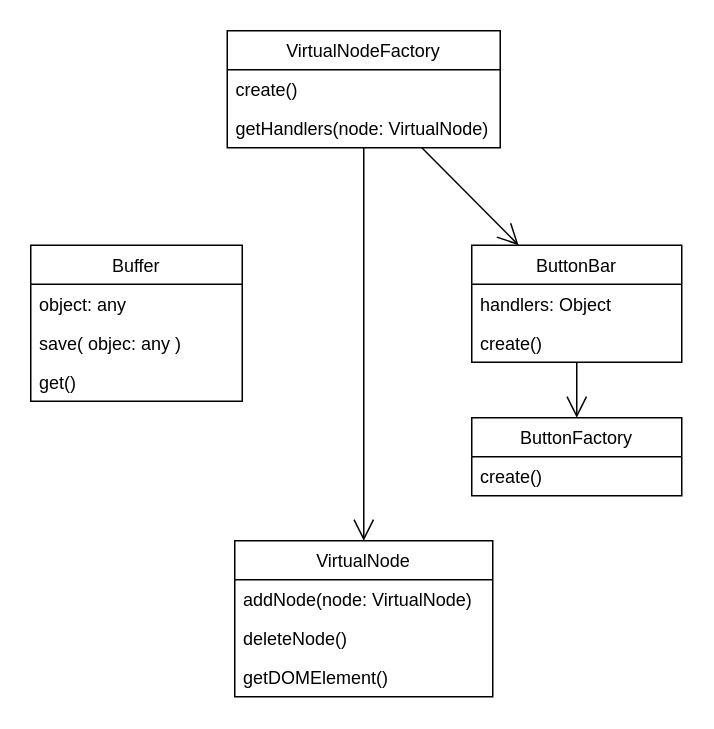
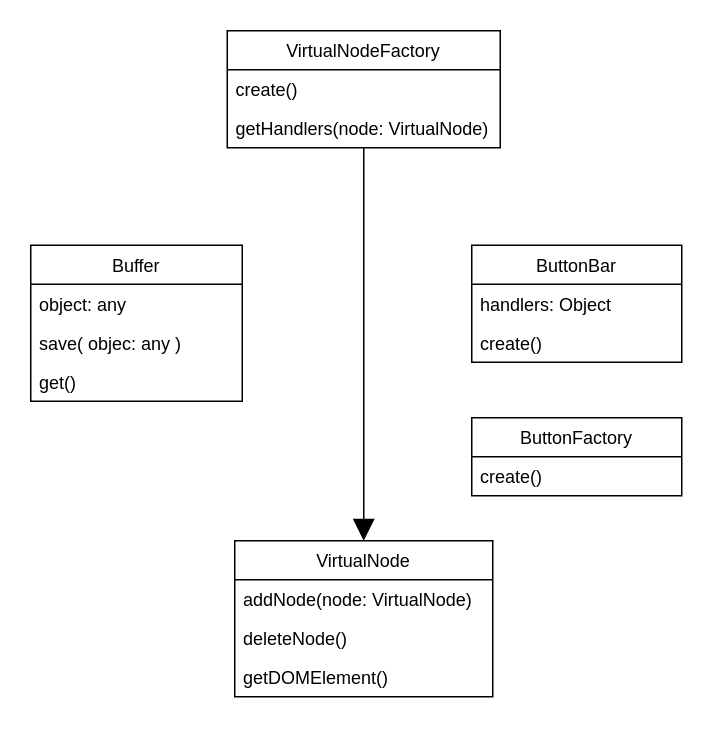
edge "VirtualNodeFactory" -> "ButtonBar": removed
edge "ButtonBar" -> "ButtonFactory": removed
edge "VirtualNodeFactory" -> "VirtualNode": arrowhead open -> block
